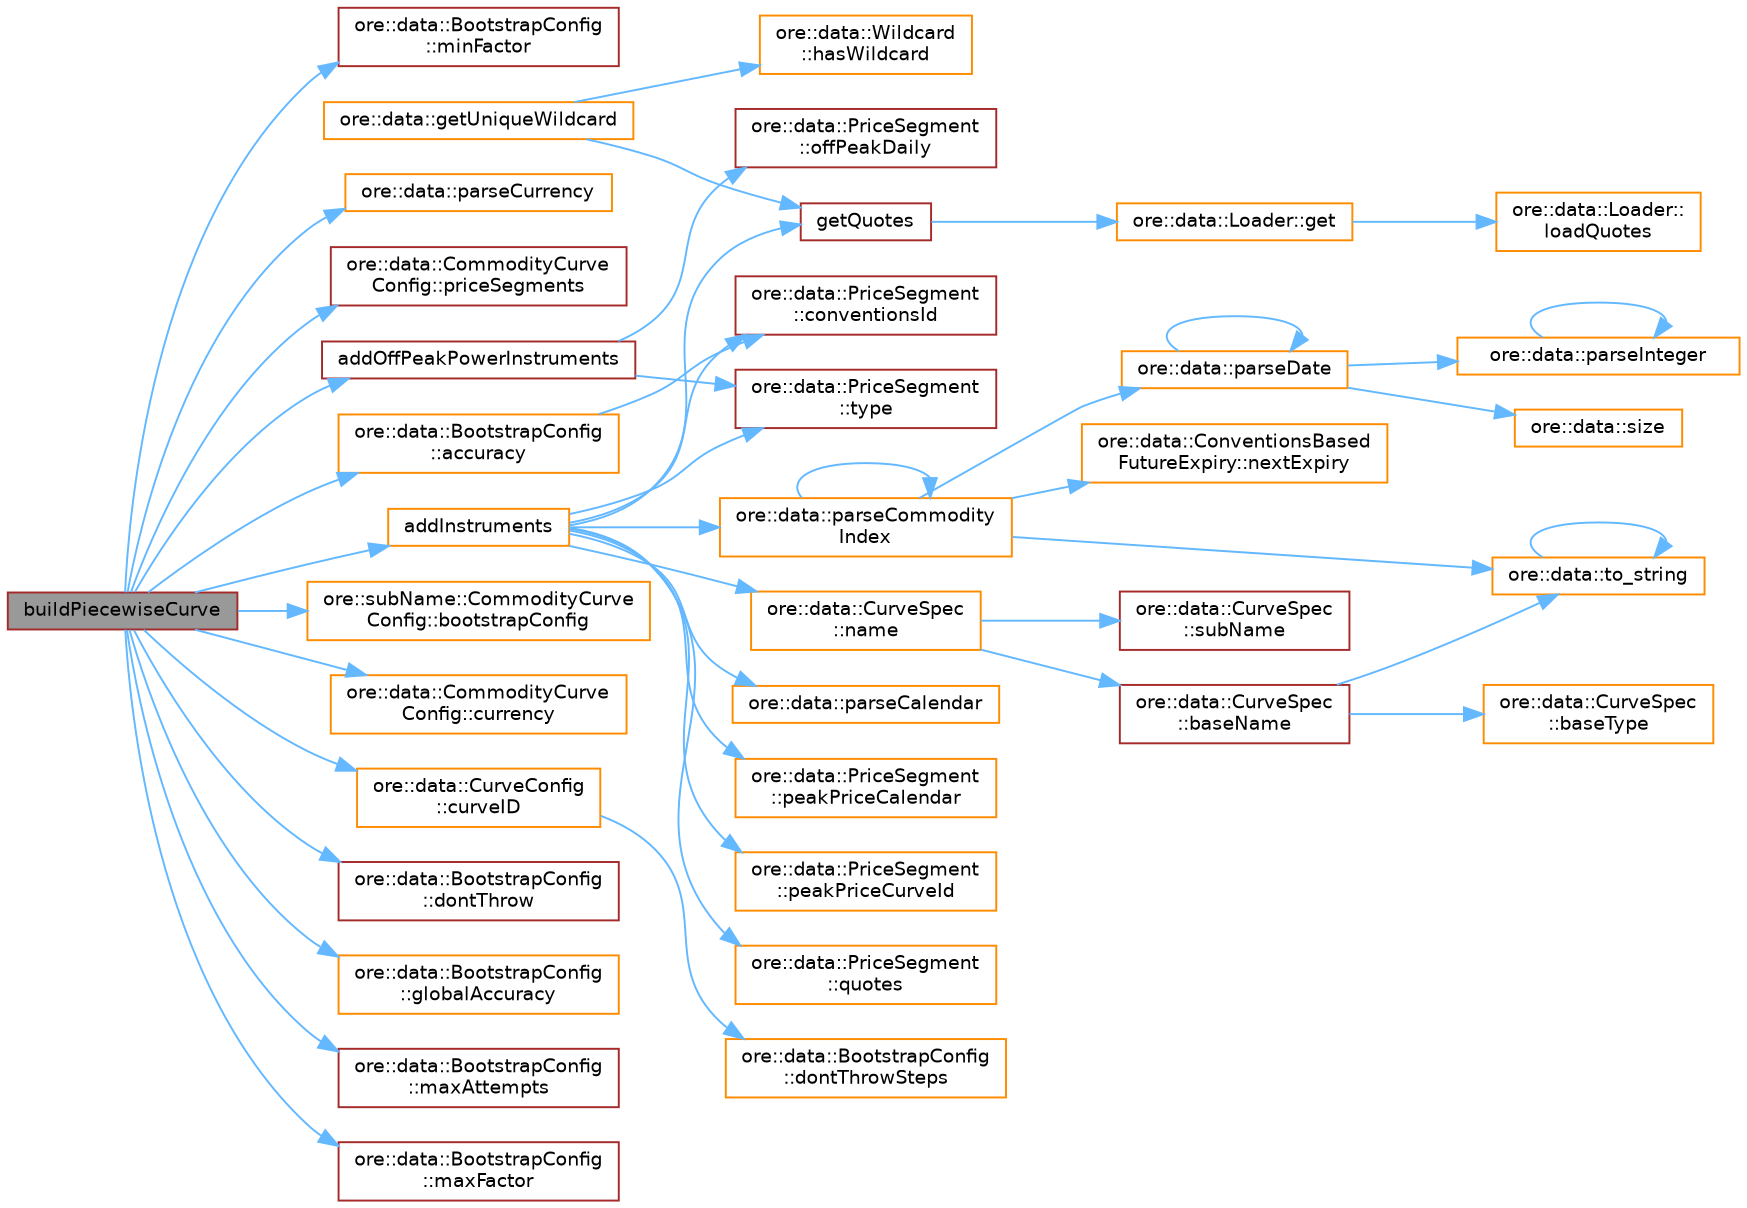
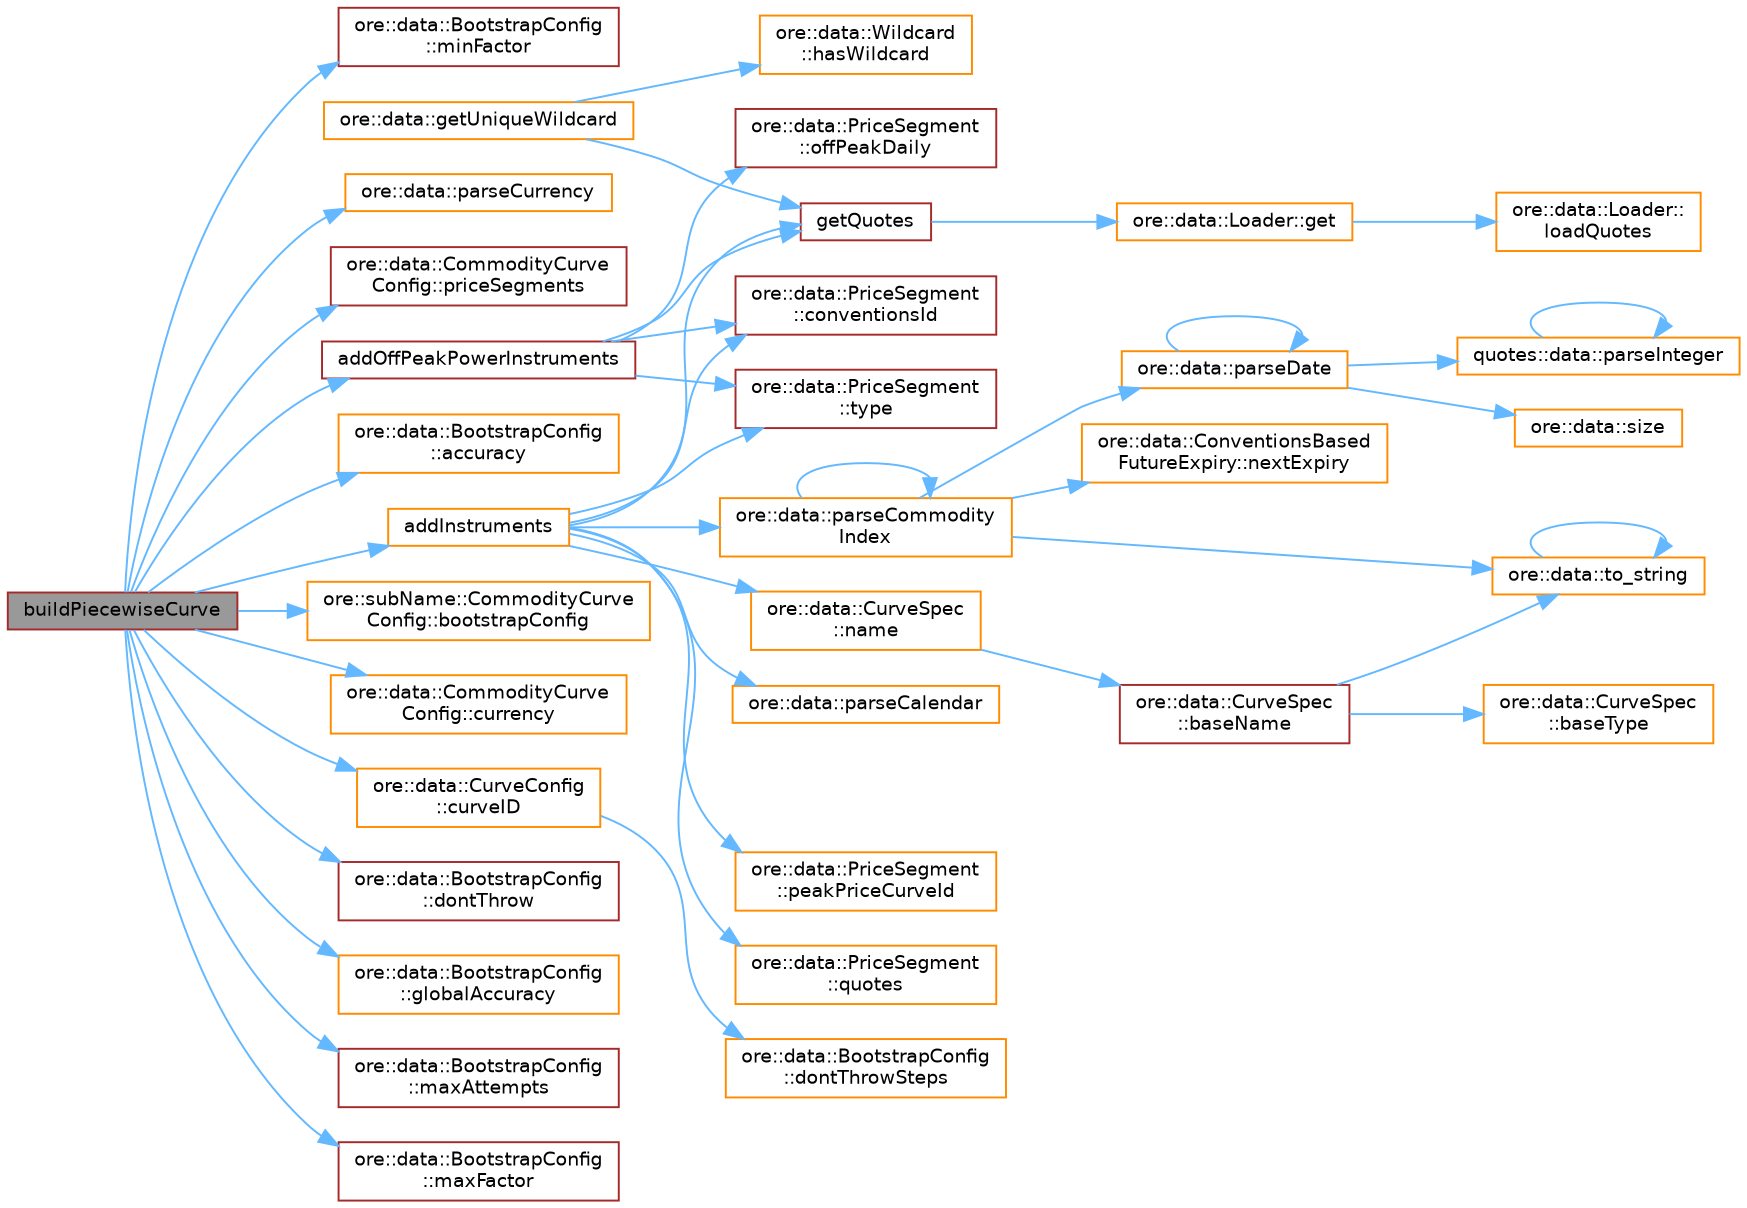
edge "addOffPeakPowerInstruments" -> "getQuotes": added
node "ore::data::parseInteger": label "ore::data::parseInteger" -> "quotes::data::parseInteger"
edge "ore::data::BootstrapConfig ::accuracy" -> "ore::data::PriceSegment ::conventionsId": now "addOffPeakPowerInstruments" -> "ore::data::PriceSegment ::conventionsId"
node "ore::data::CurveSpec ::subName": removed
node "ore::data::PriceSegment ::peakPriceCalendar": removed
